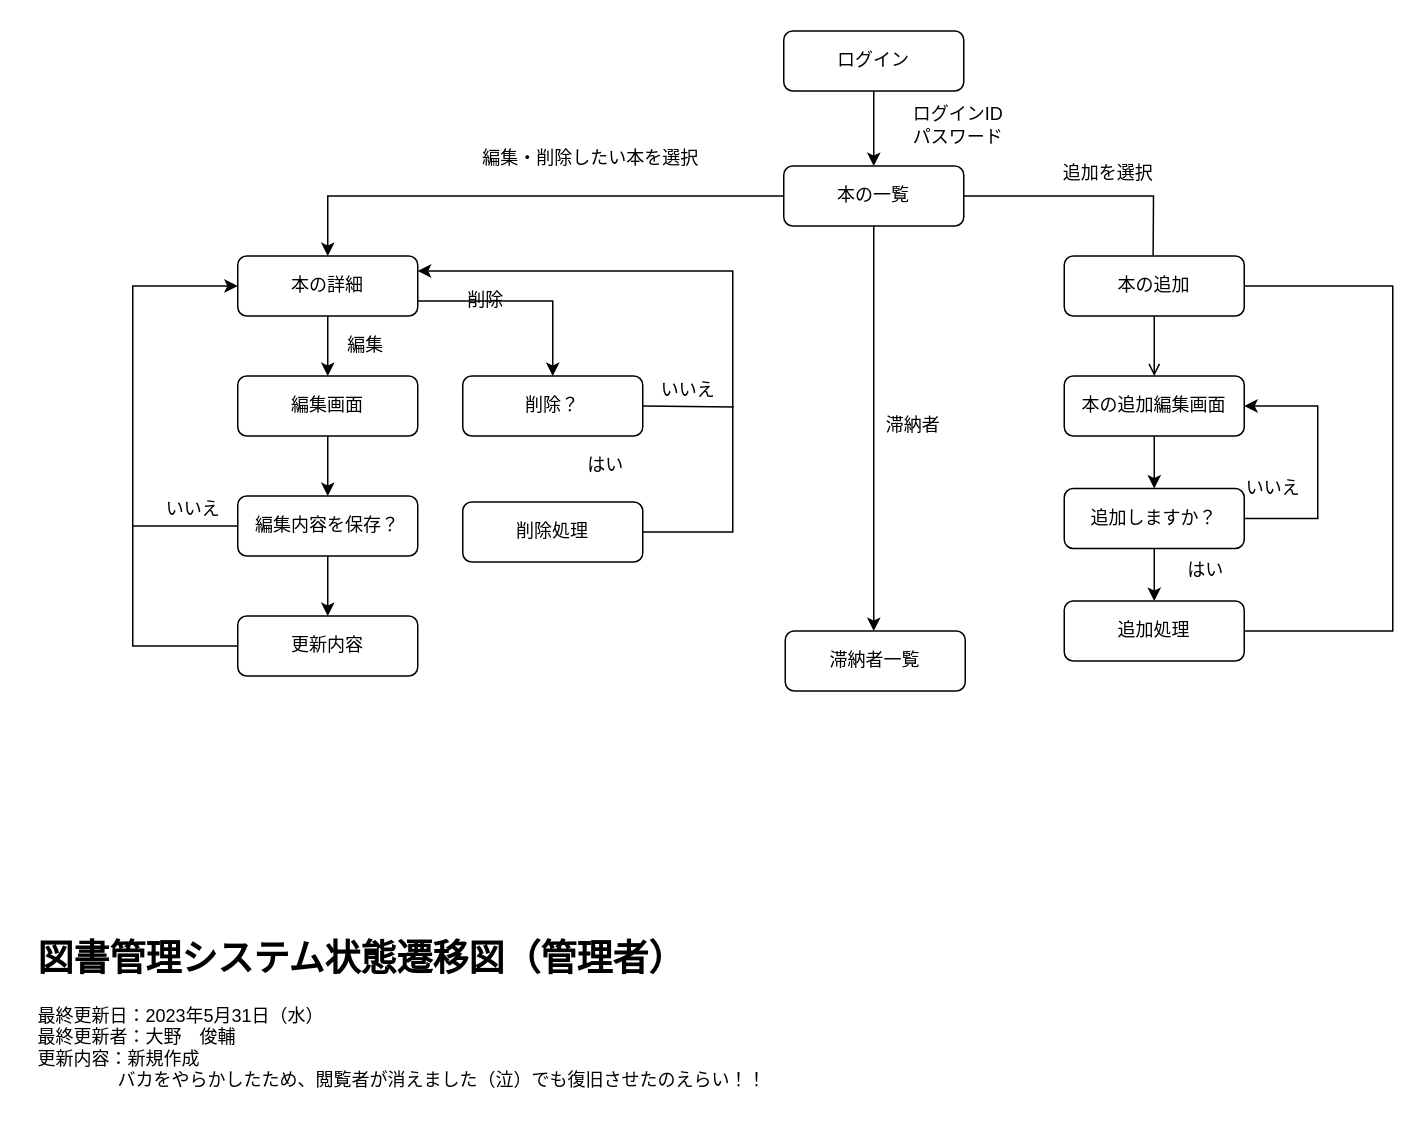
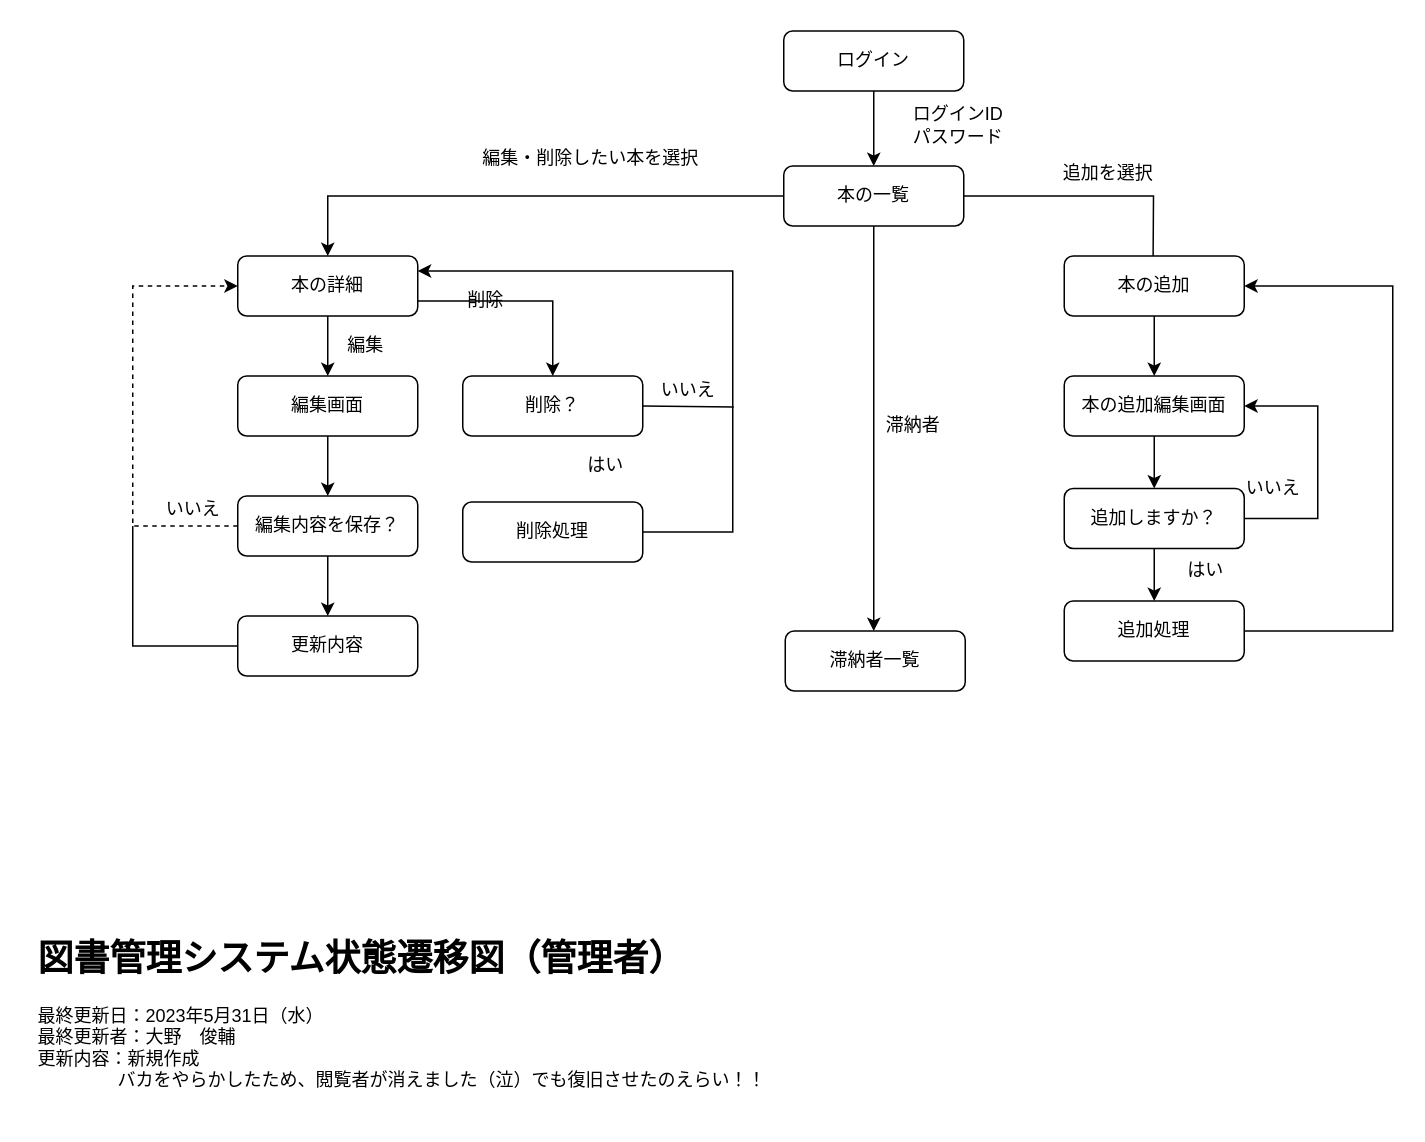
edge "本の追加" -- "追加処理": arrowhead none -> classic
edge "本の追加" -> "本の追加編集画面": arrowhead open -> classic
edge "編集内容を保存？" -> "本の詳細": style solid -> dashed
